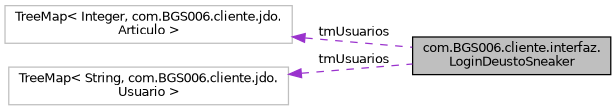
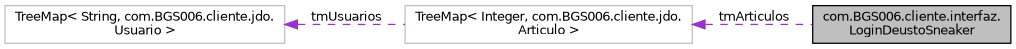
edge "com.BGS006.cliente.interfaz. LoginDeustoSneaker" -> "TreeMap< Integer, com.BGS006.cliente.jdo. Articulo >": label " tmUsuarios" -> " tmArticulos"
edge "com.BGS006.cliente.interfaz. LoginDeustoSneaker" -> "TreeMap< String, com.BGS006.cliente.jdo. Usuario >": now "TreeMap< Integer, com.BGS006.cliente.jdo. Articulo >" -> "TreeMap< String, com.BGS006.cliente.jdo. Usuario >"
